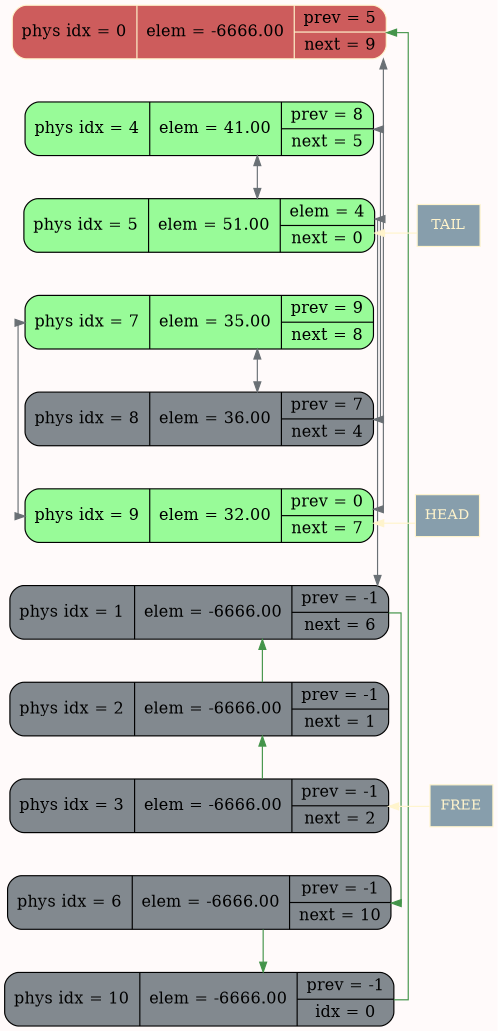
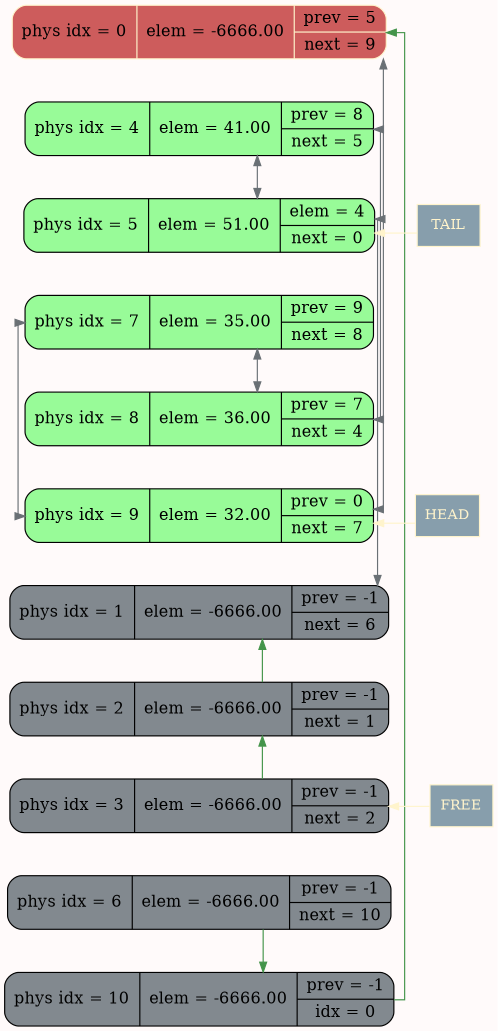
node "phys idx = 8": fillcolor #82898f -> #98fb98
edge "phys idx = 1" -> "phys idx = 6": removed
